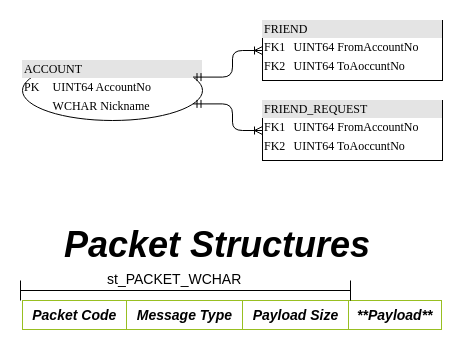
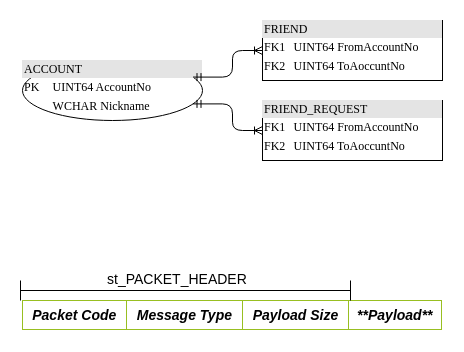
node "Packet Structures": removed
node "st_PACKET_WCHAR": label "st_PACKET_WCHAR" -> "st_PACKET_HEADER"
